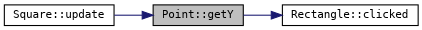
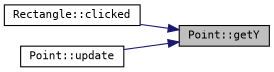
node "Square::update": label "Square::update" -> "Point::update"
edge "Point::getY" -> "Rectangle::clicked": reversed
